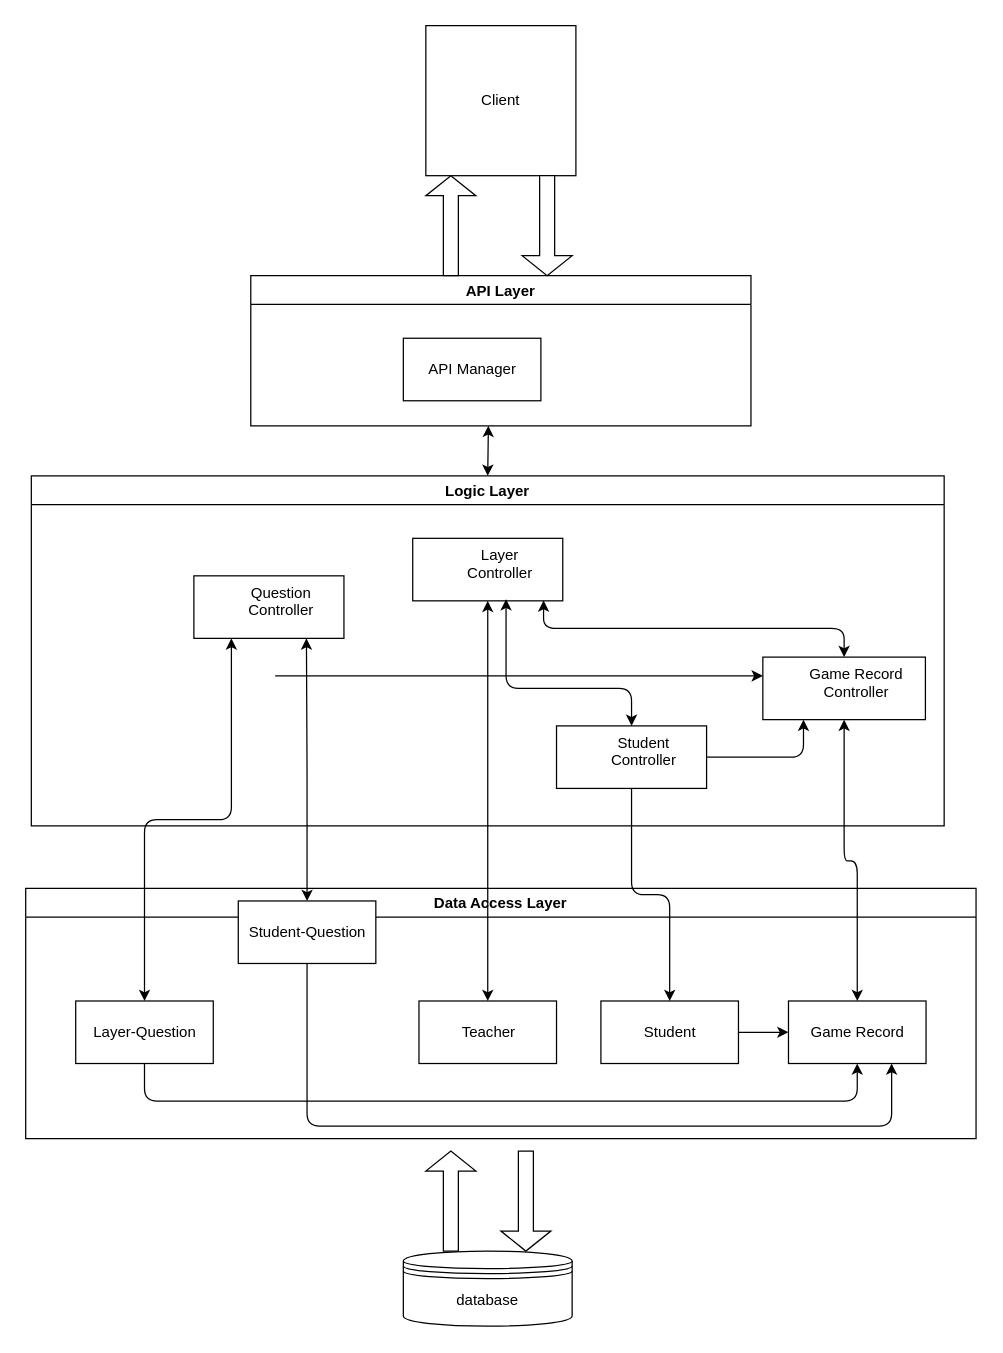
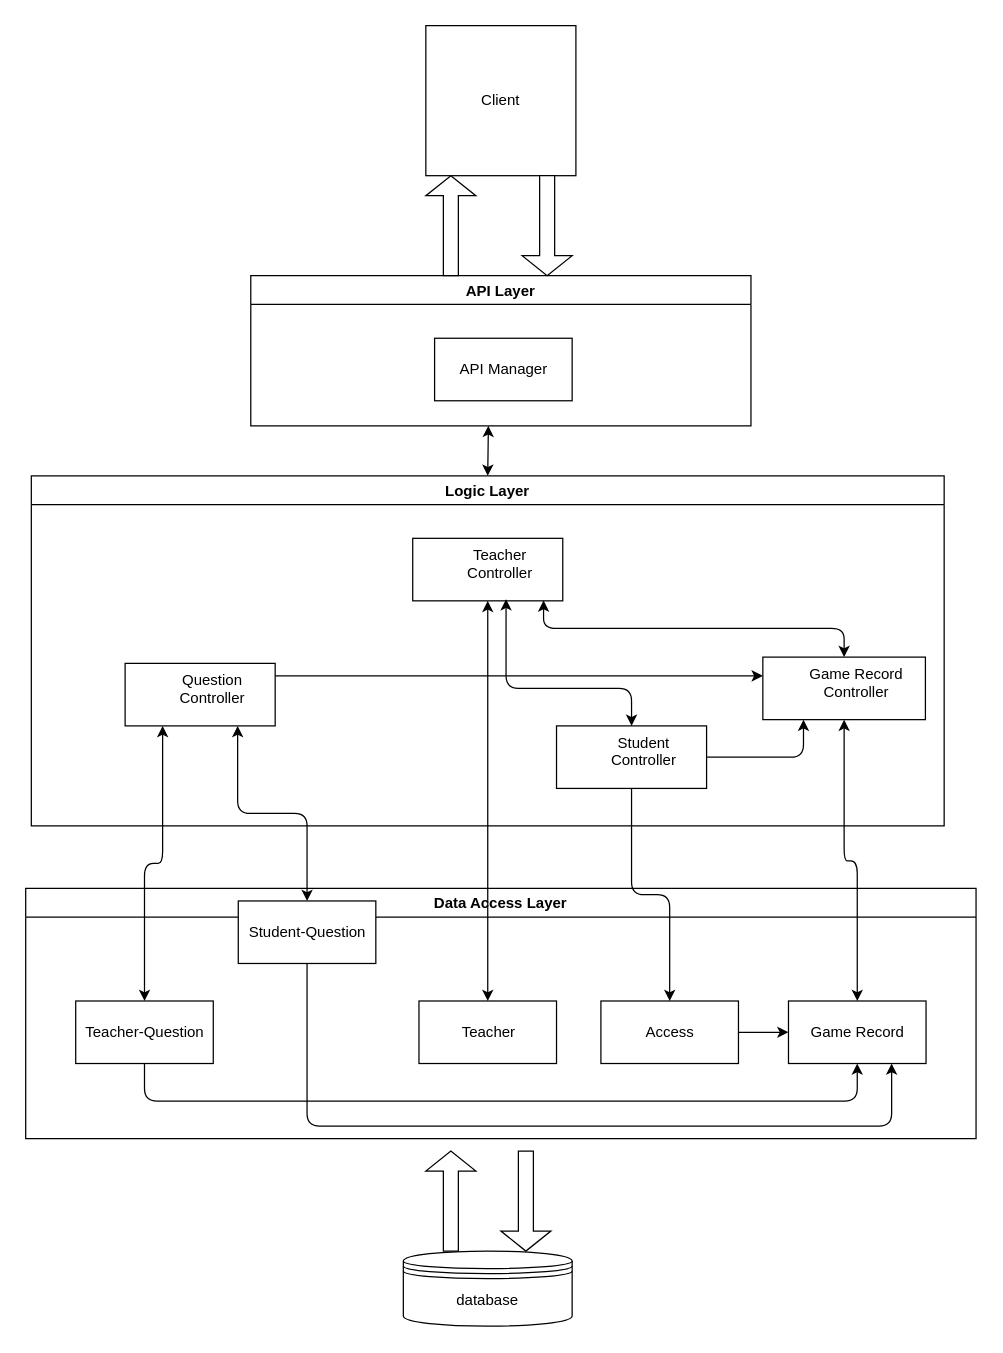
node "API Manager": moved (472, 369) -> (503, 369)
node "Layer Controller": label "Layer Controller" -> "Teacher Controller"
node "Question Controller": moved (269, 607) -> (200, 694)
node "Layer-Question": label "Layer-Question" -> "Teacher-Question"
node "Student": label "Student" -> "Access"
